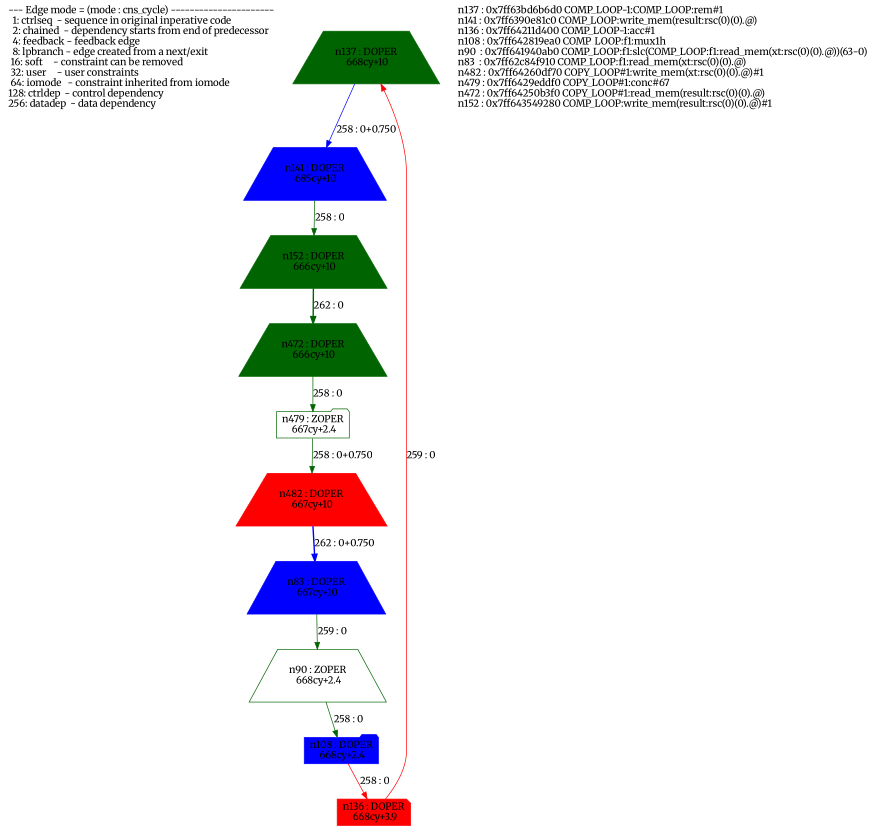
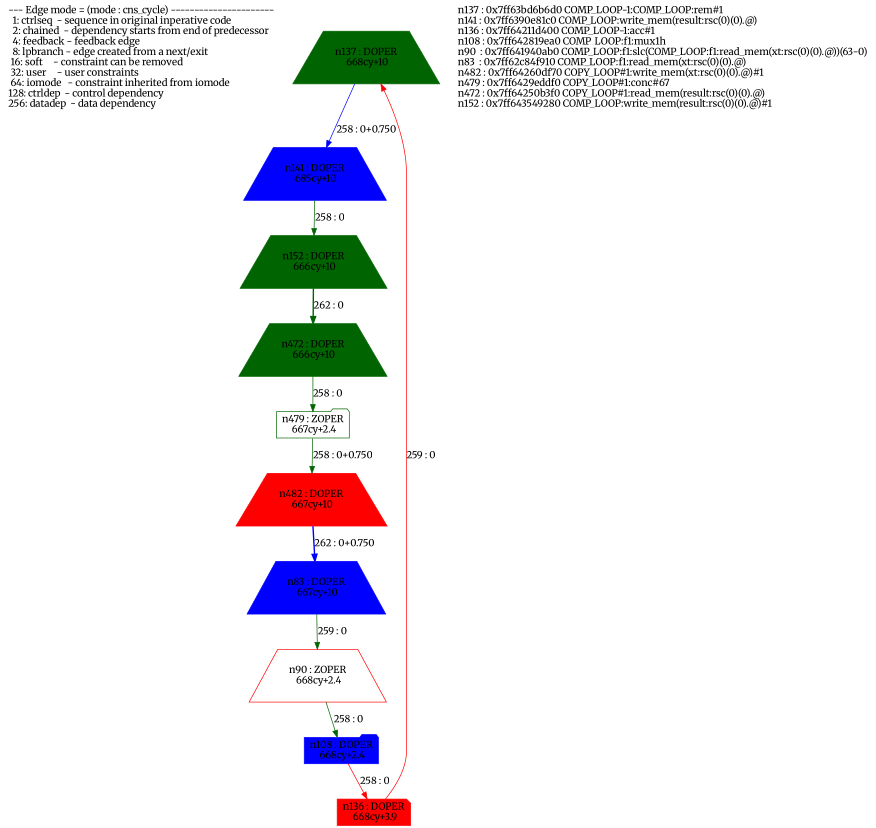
node "n90 : ZOPER 668cy+2.4": color darkgreen -> red
